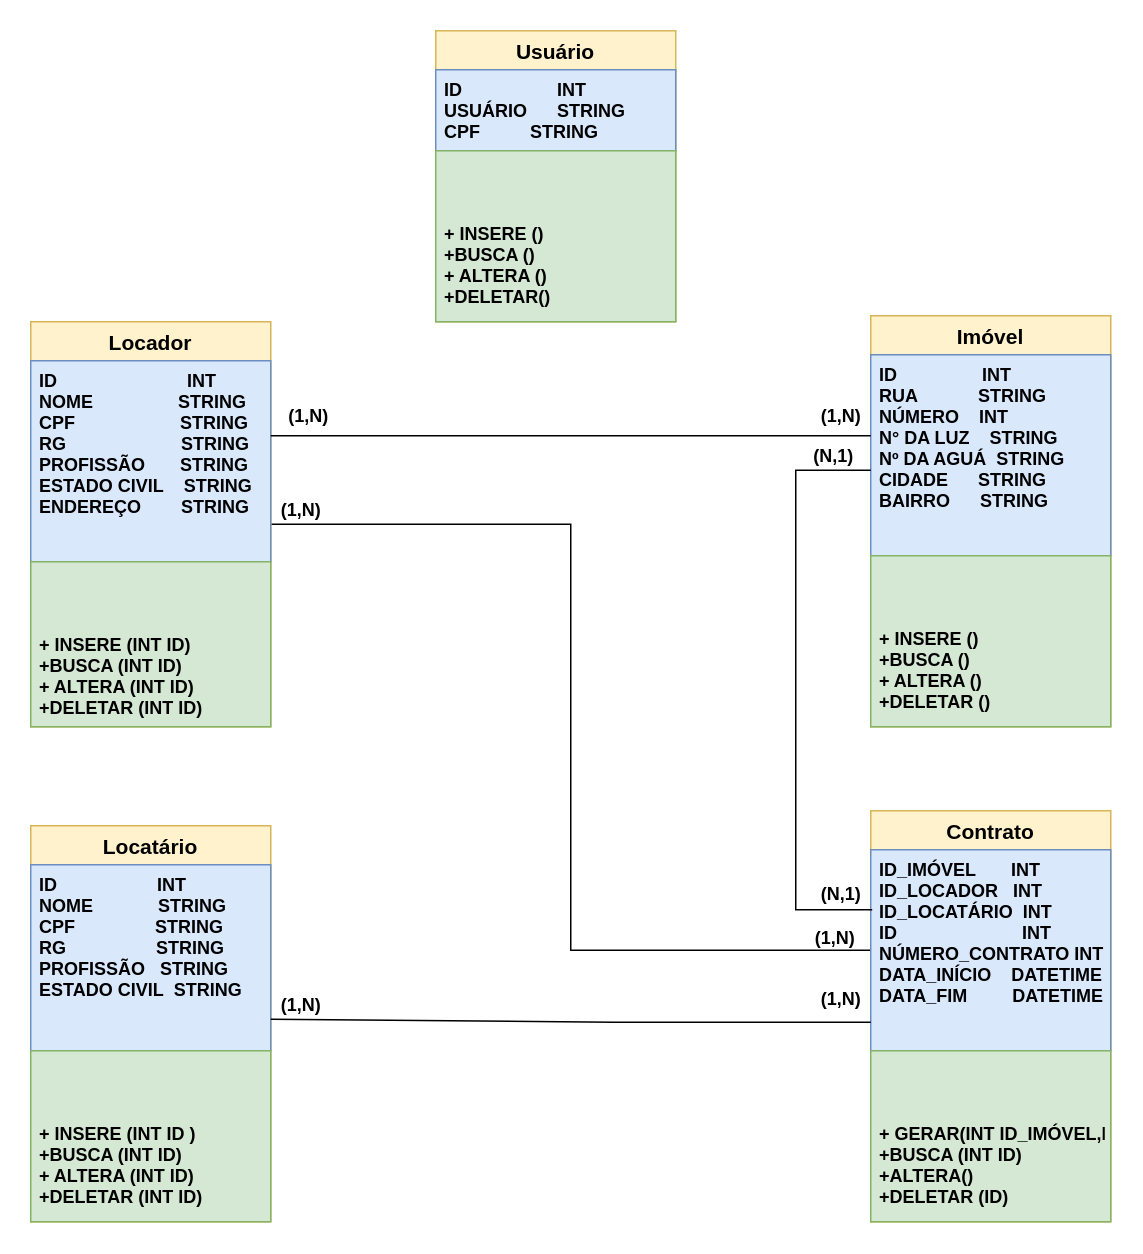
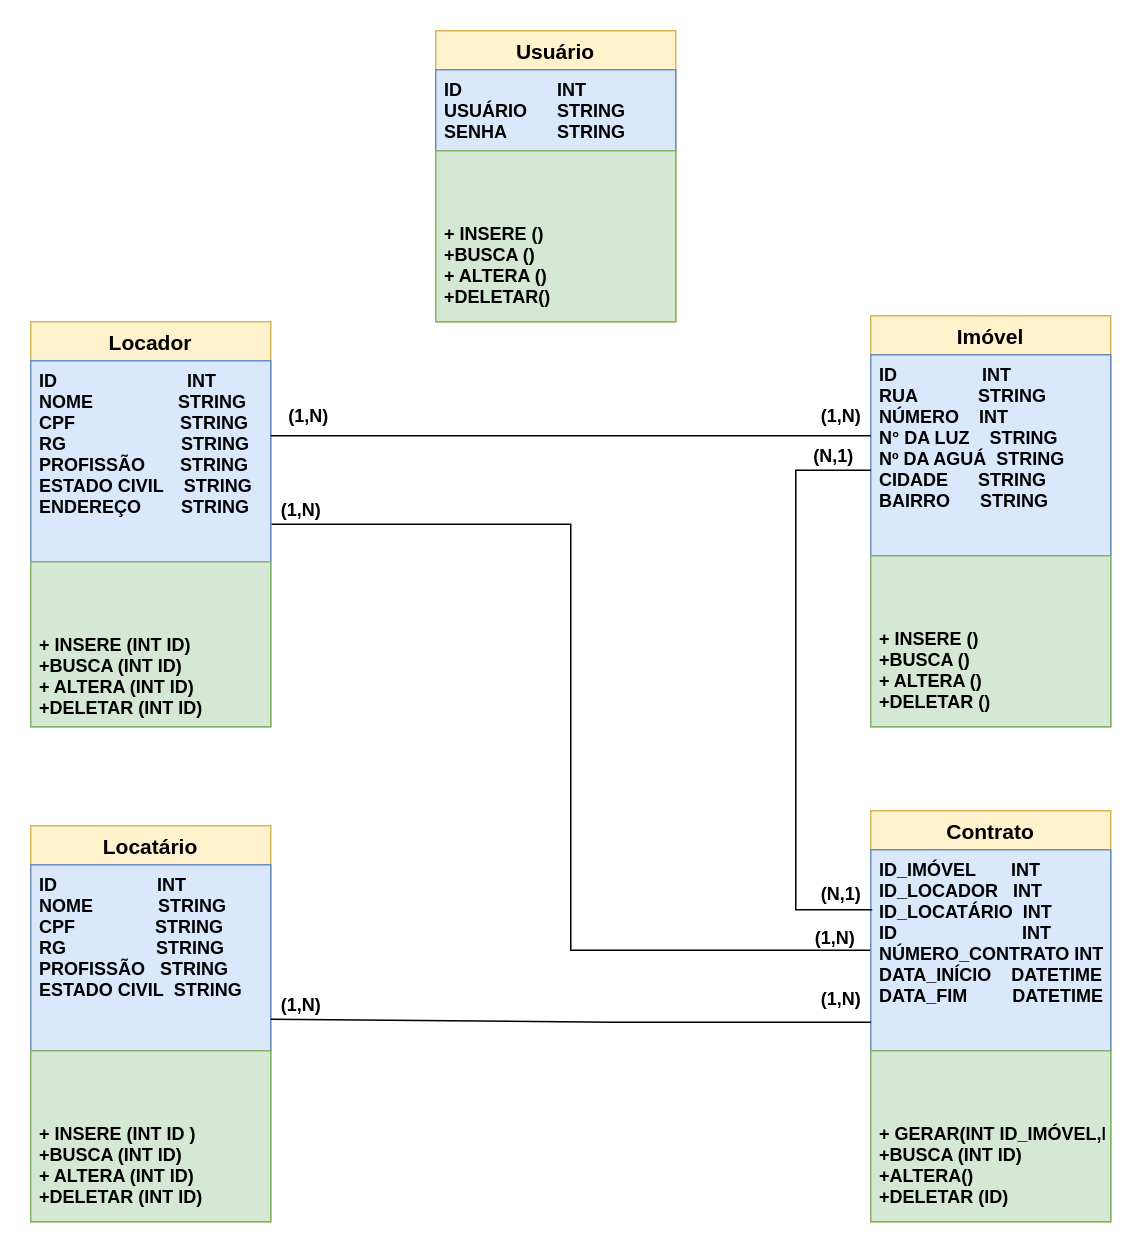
node "ID INT USUÁRIO STRING CPF STRING": label "ID INT USUÁRIO STRING CPF STRING" -> "ID INT USUÁRIO STRING SENHA STRING"
